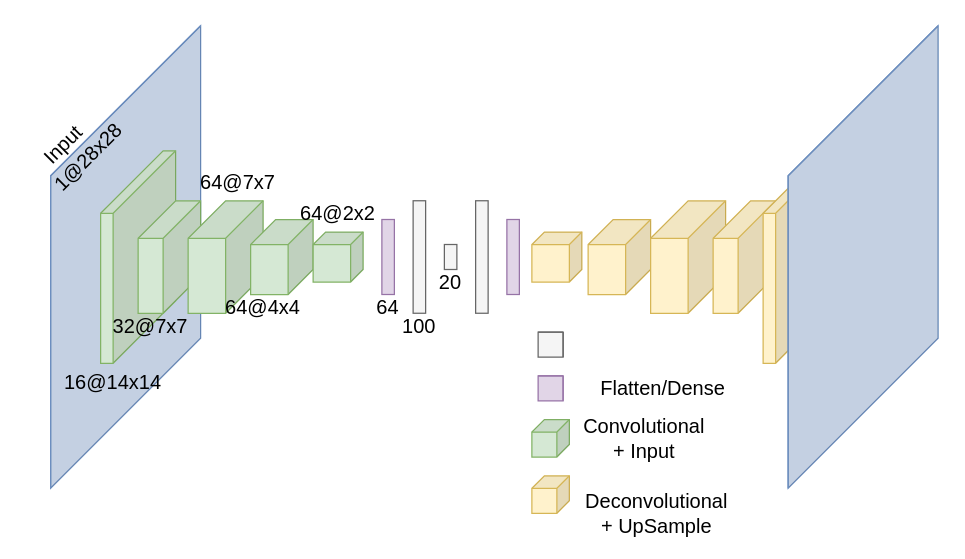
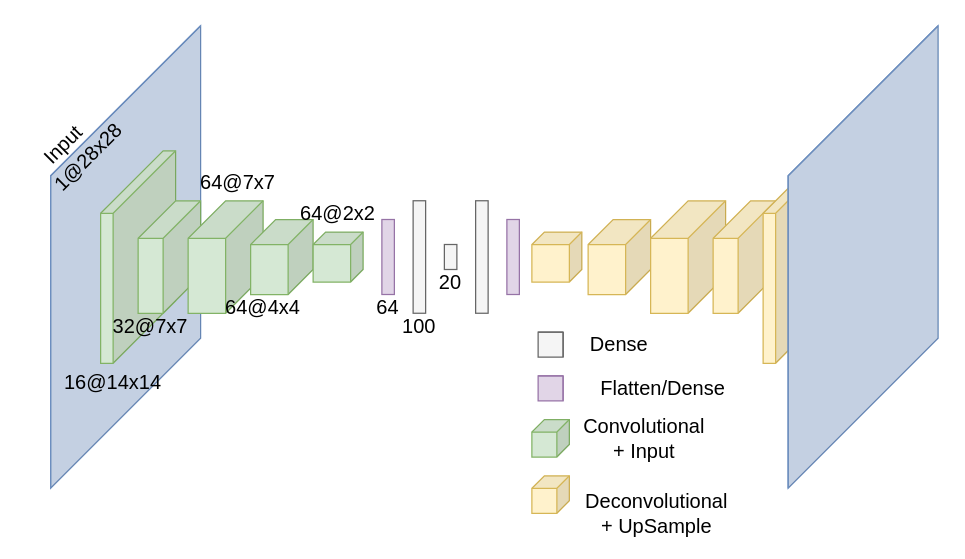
node "Dense": added
